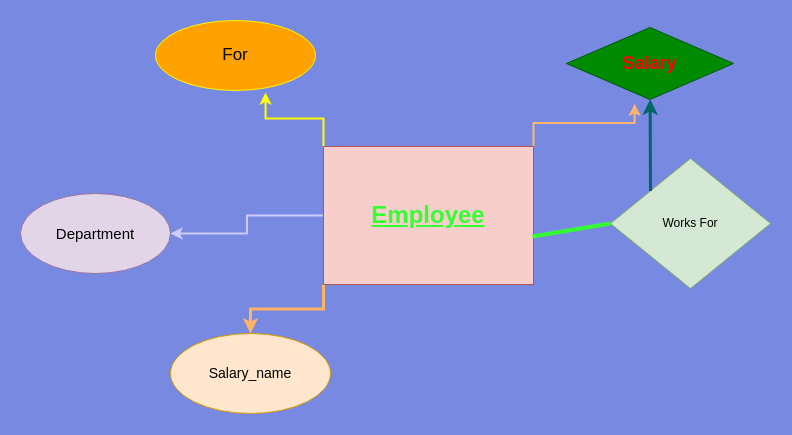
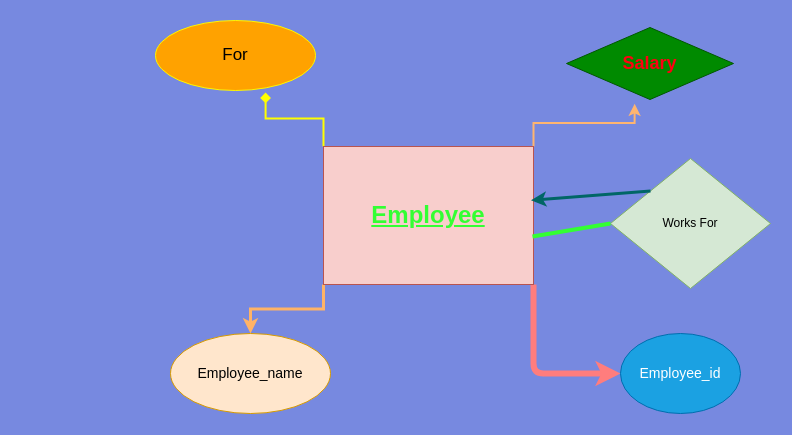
edge "Employee" -> "For": arrowhead classic -> diamond
edge "Works For" -> "Salary": now "Works For" -> "Employee"
edge "Employee" -> "Department": removed
node "Department": removed
edge "Employee" -> "Employee_id": added
node "Salary_name": label "Salary_name" -> "Employee_name"
node "Employee_id": added
